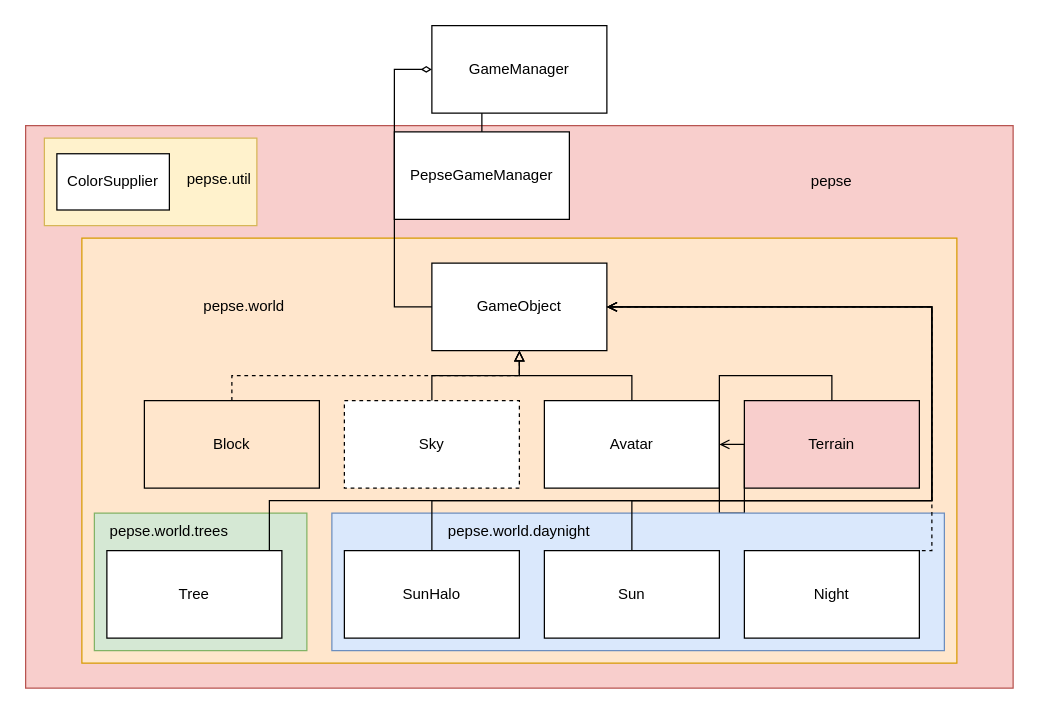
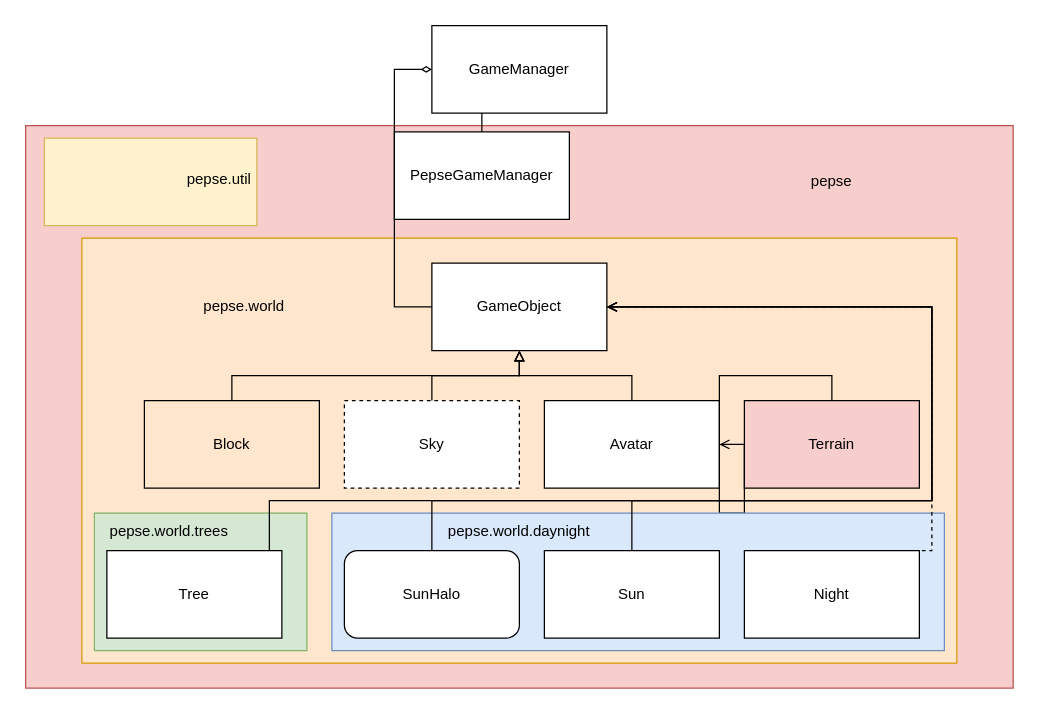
node "ColorSupplier": removed
edge "Block" -> "GameObject": style dashed -> solid
node "SunHalo": shape rectangle -> rounded rectangle
